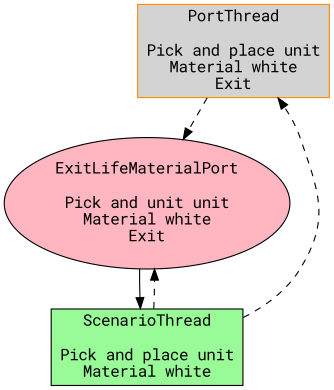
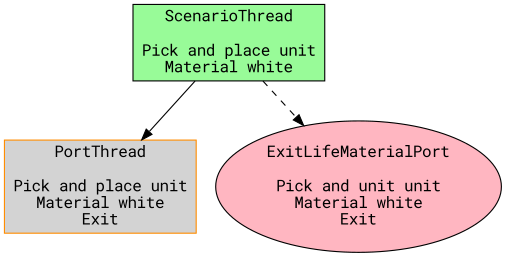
edge "PortThread Pick and place unit Material white Exit" -> "ExitLifeMaterialPort Pick and unit unit Material white Exit": removed
edge "ScenarioThread Pick and place unit Material white" -> "PortThread Pick and place unit Material white Exit": style dashed -> solid
edge "ExitLifeMaterialPort Pick and unit unit Material white Exit" -> "ScenarioThread Pick and place unit Material white": removed
